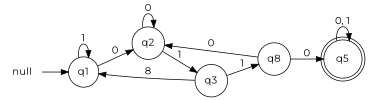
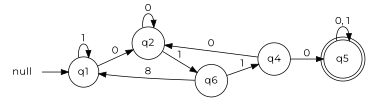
node "q8": label "q8" -> "q4"
node "q3": label "q3" -> "q6"
